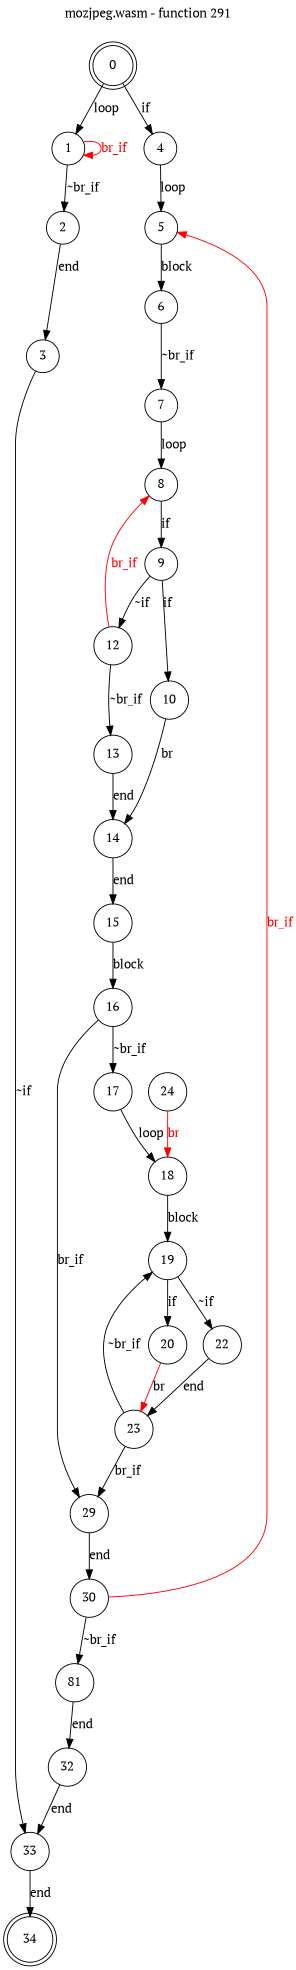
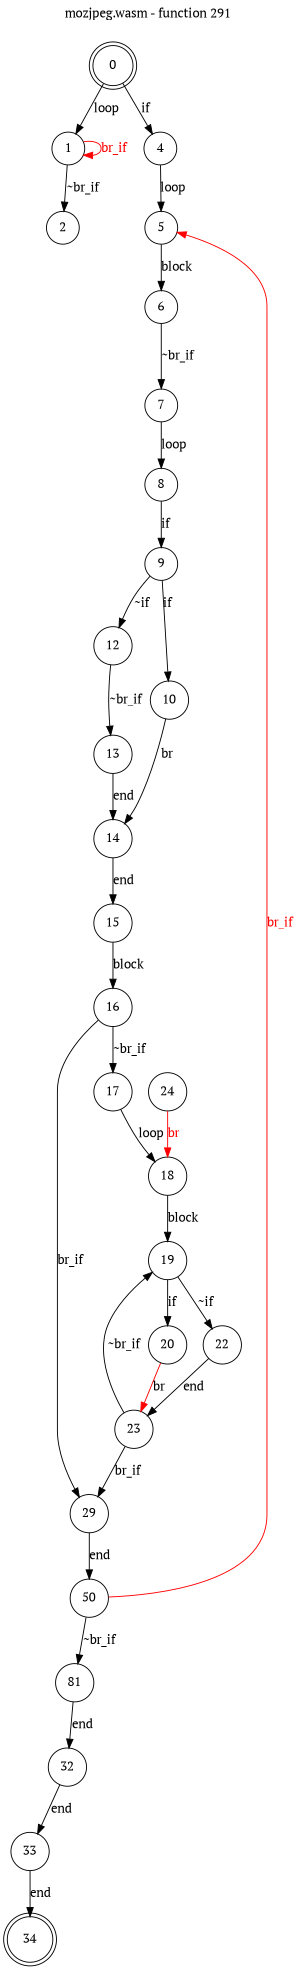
node "3": removed
edge "12" -> "8": removed, label "br_if"
node "30": label "30" -> "50"
